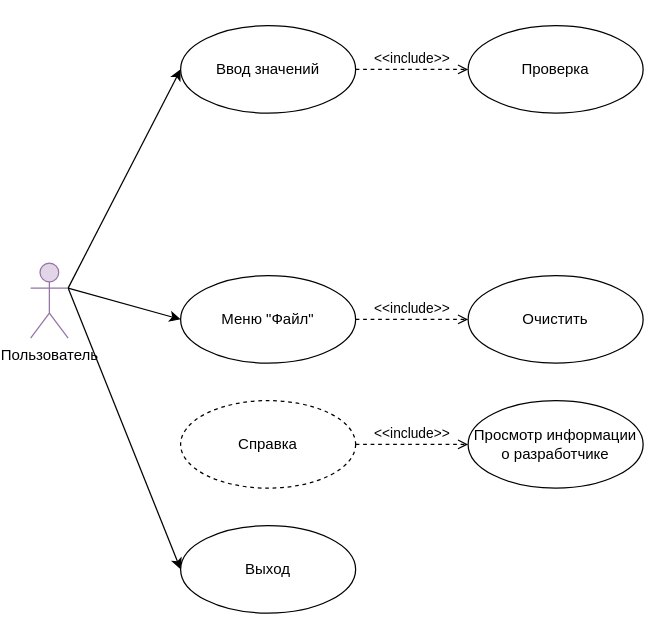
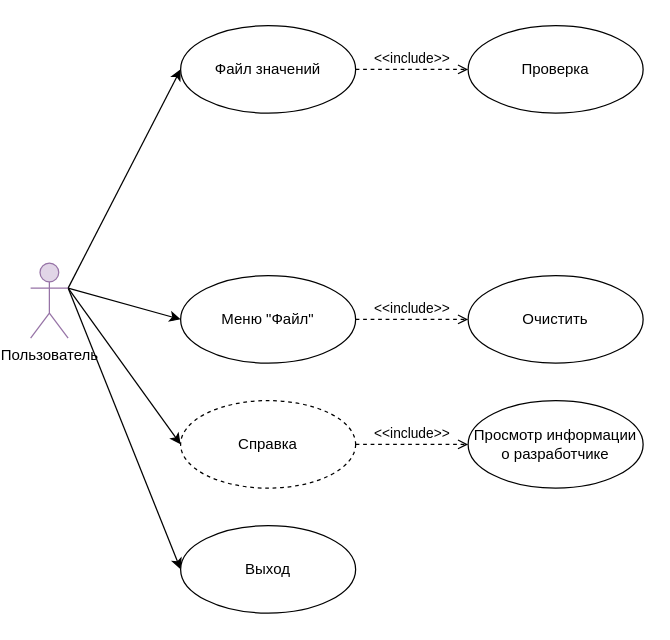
node "Ввод значений": label "Ввод значений" -> "Файл значений"
edge "Пользователь" -> "Справка": added
